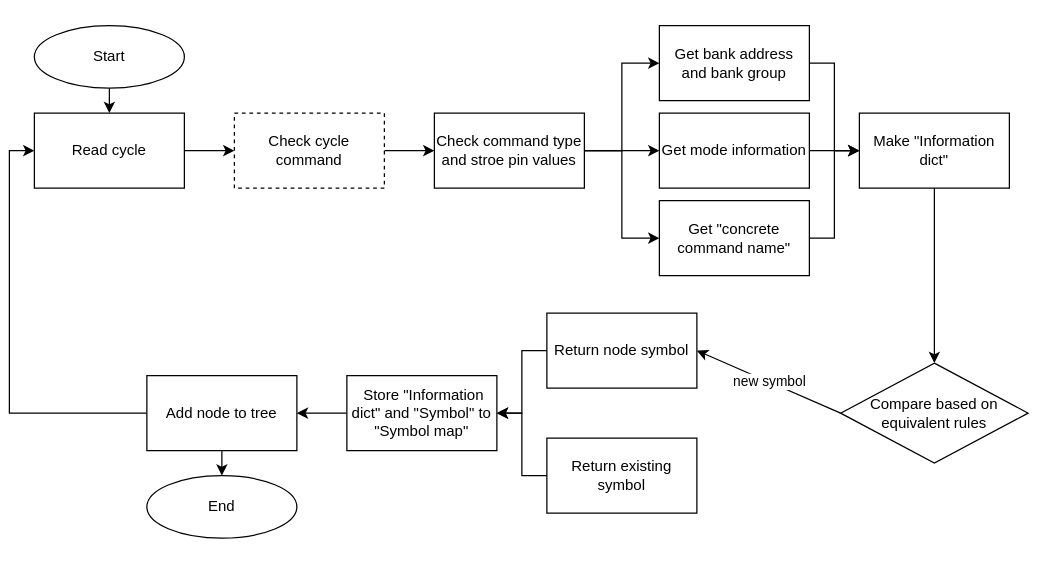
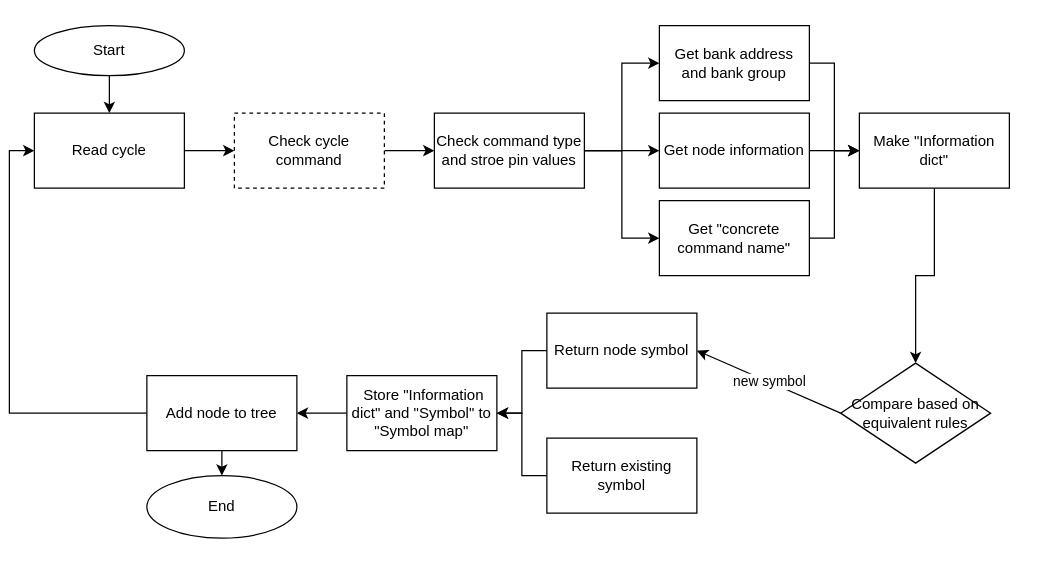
node "Start": size 150x63 -> 150x50
node "Get mode information": label "Get mode information" -> "Get node information"
node "Compare based on equivalent rules": size 188x100 -> 150x100
